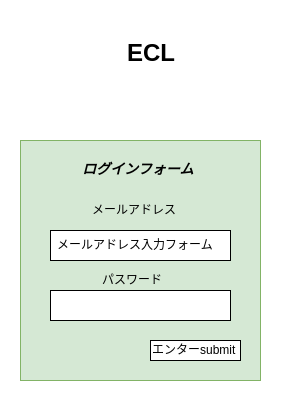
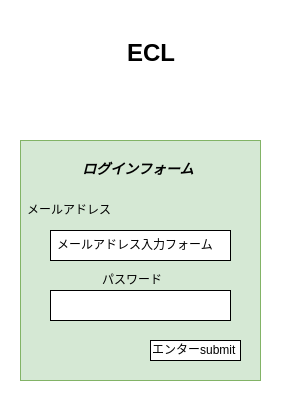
node "メールアドレス": moved (141, 211) -> (76, 211)
